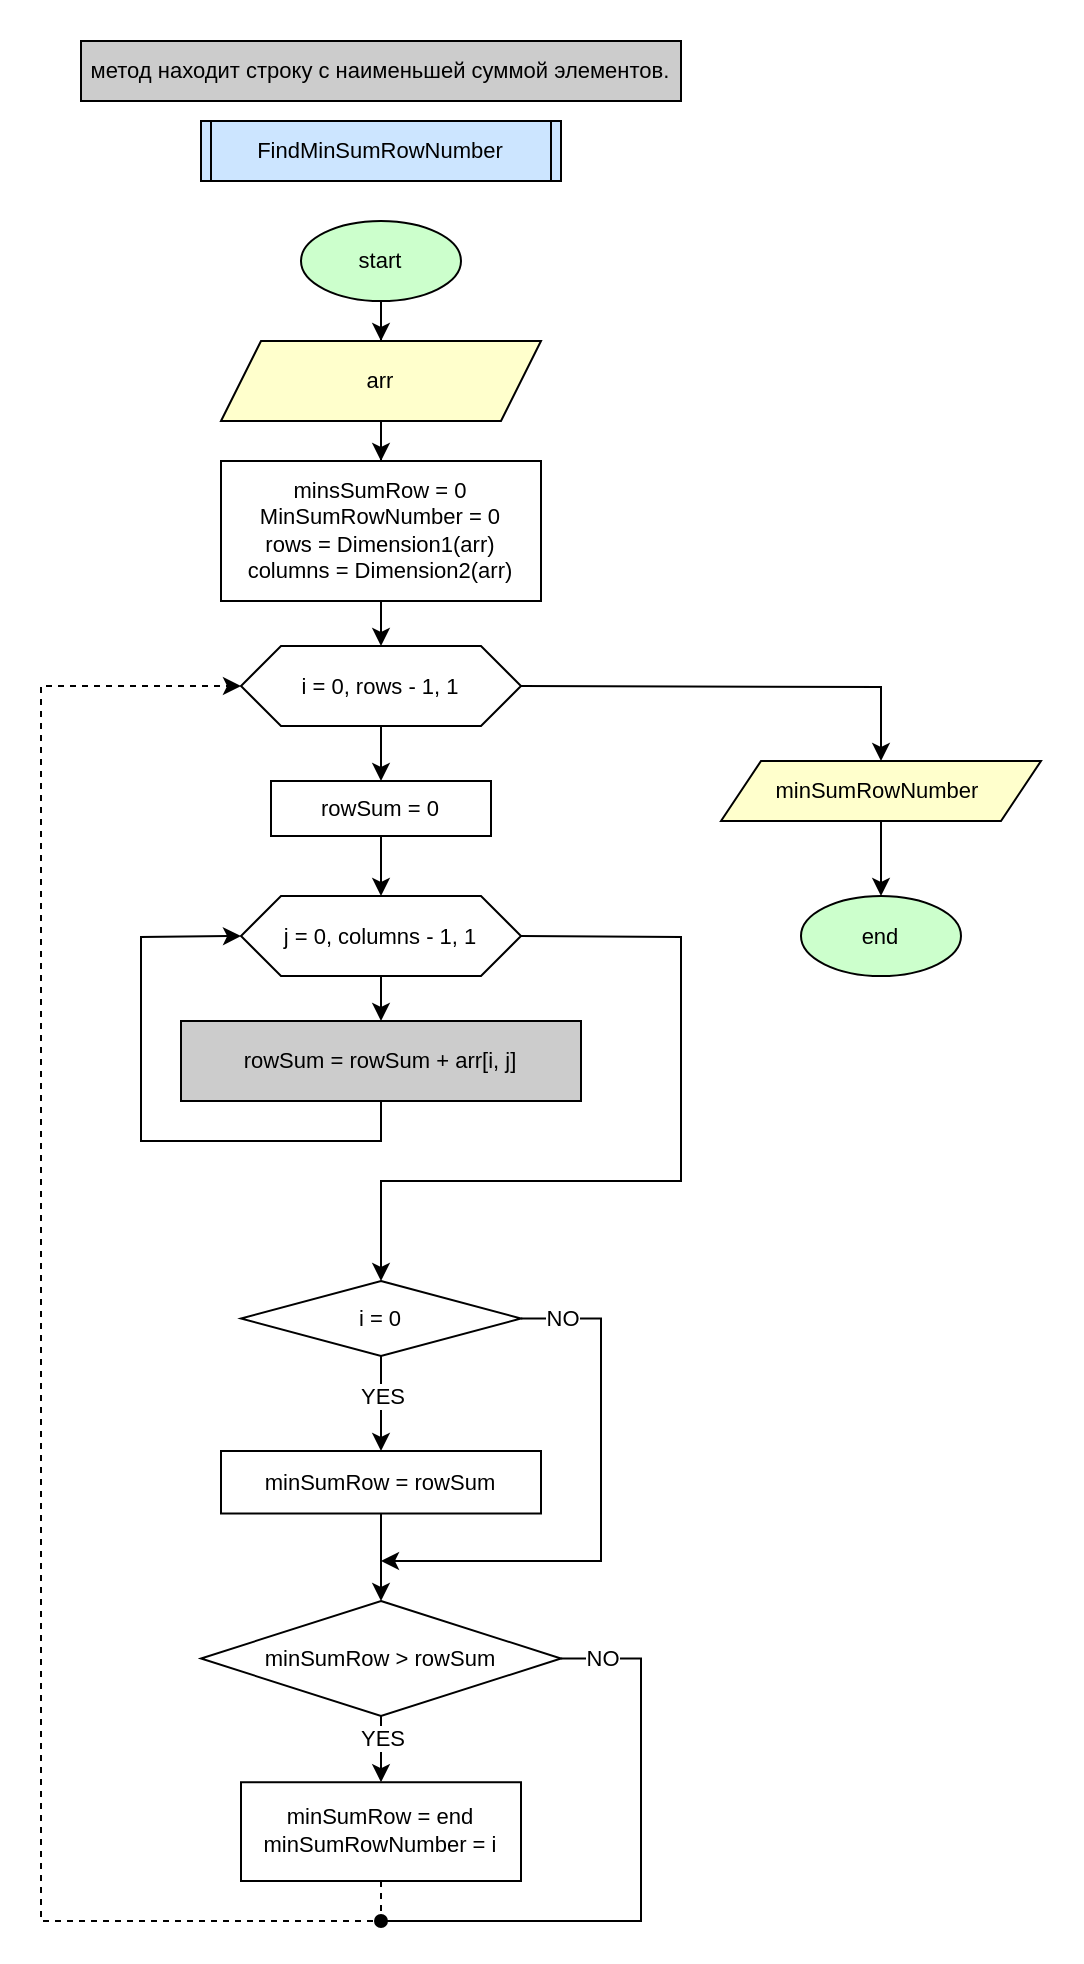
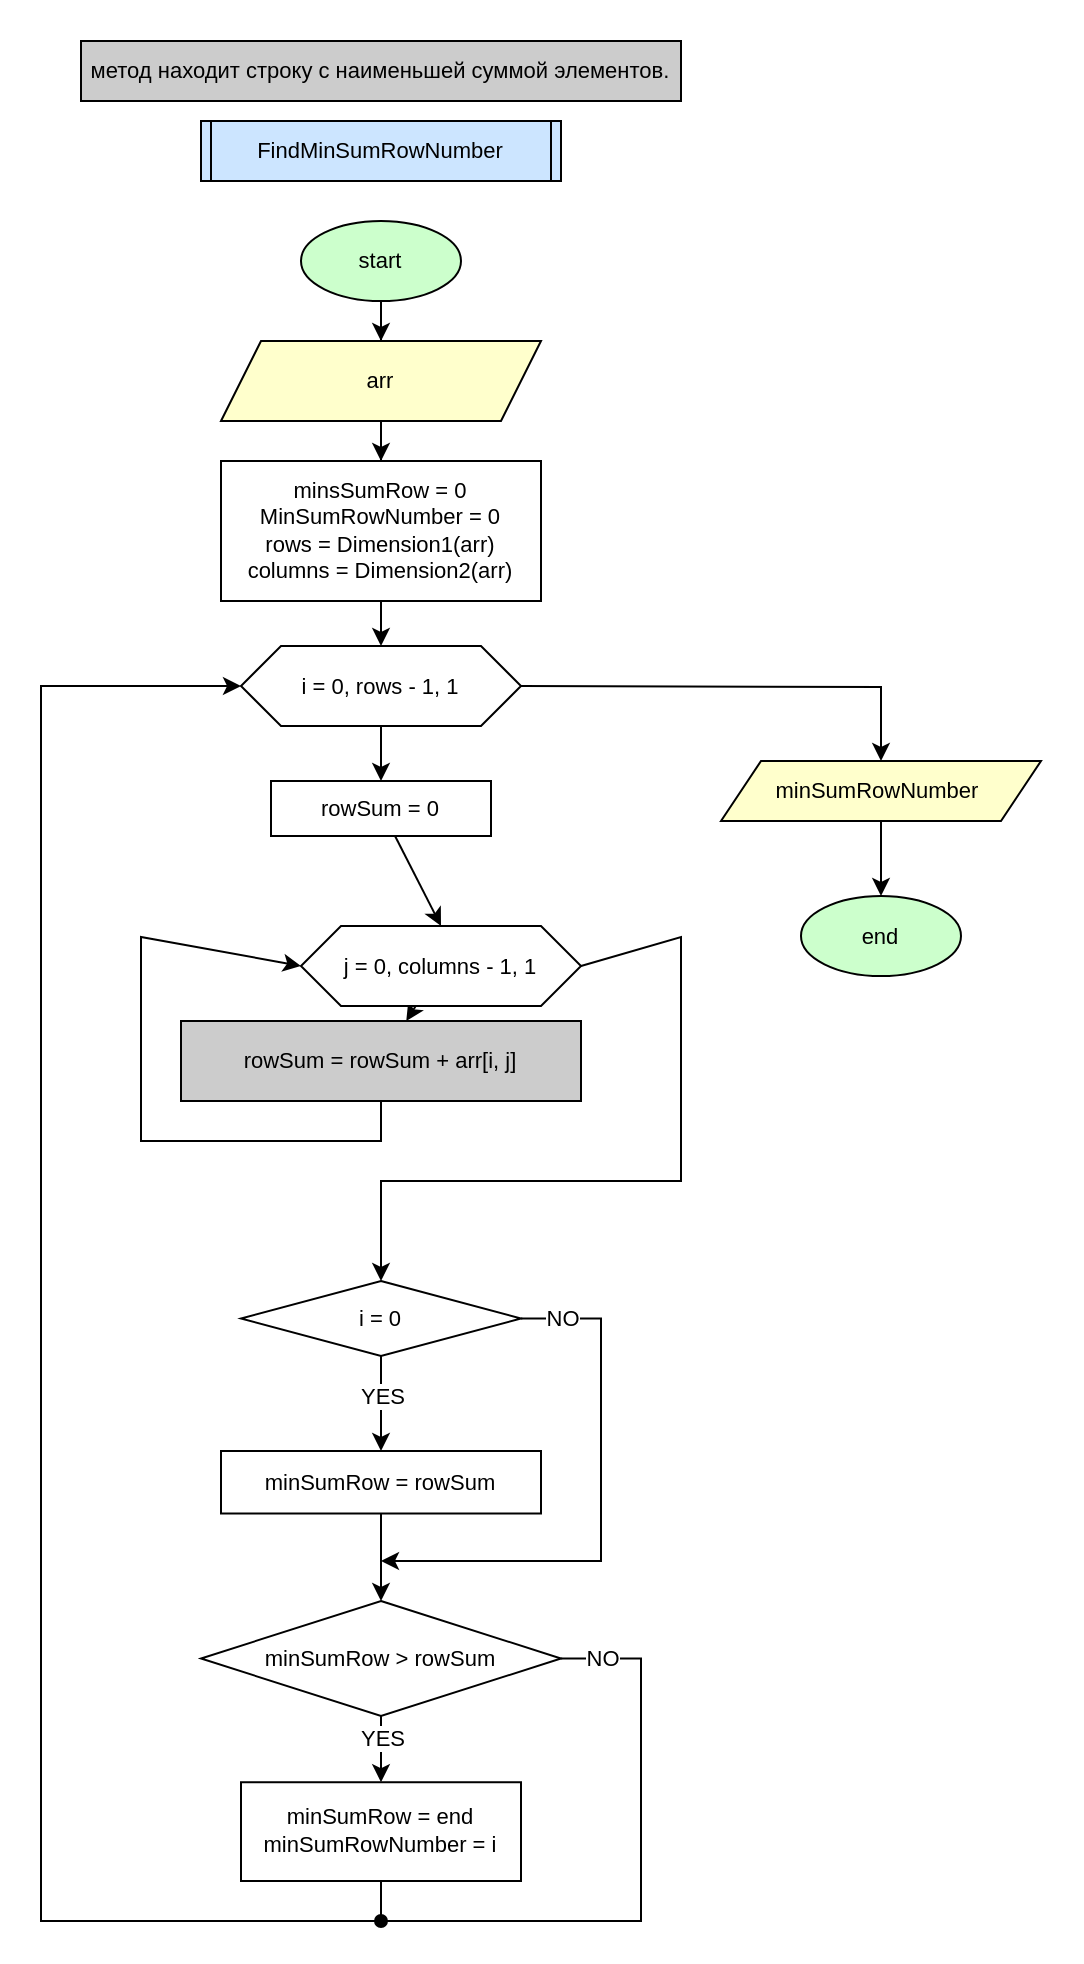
node "j = 0, columns - 1, 1": moved (381, 936) -> (441, 966)
edge "minSumRow = end minSumRowNumber = i" -> "i = 0, rows - 1, 1": style dashed -> solid
